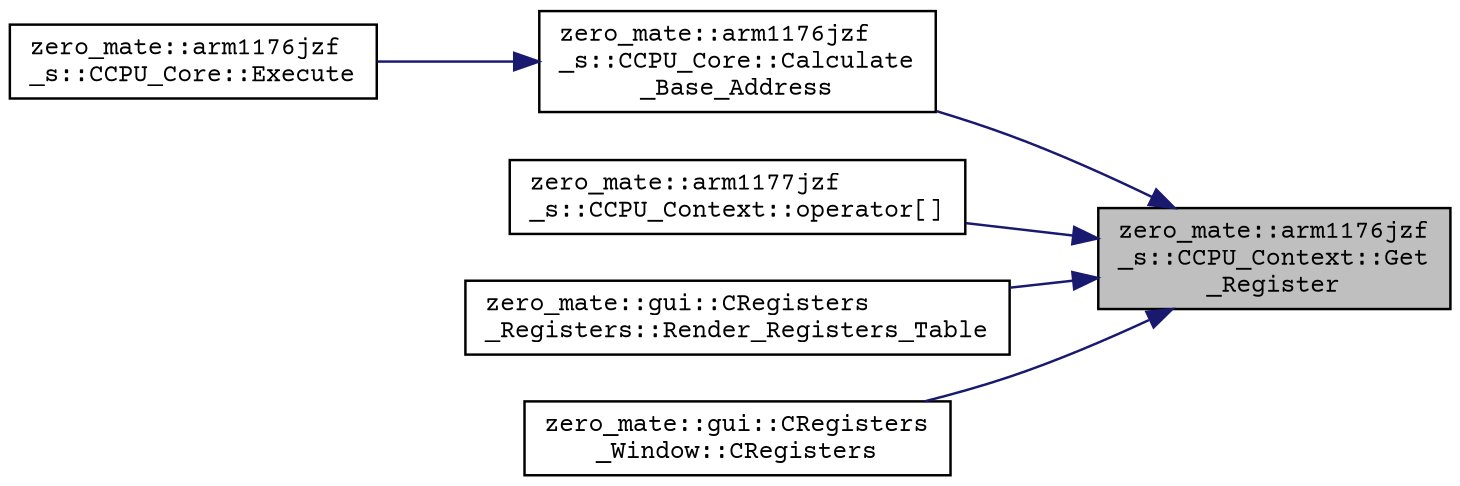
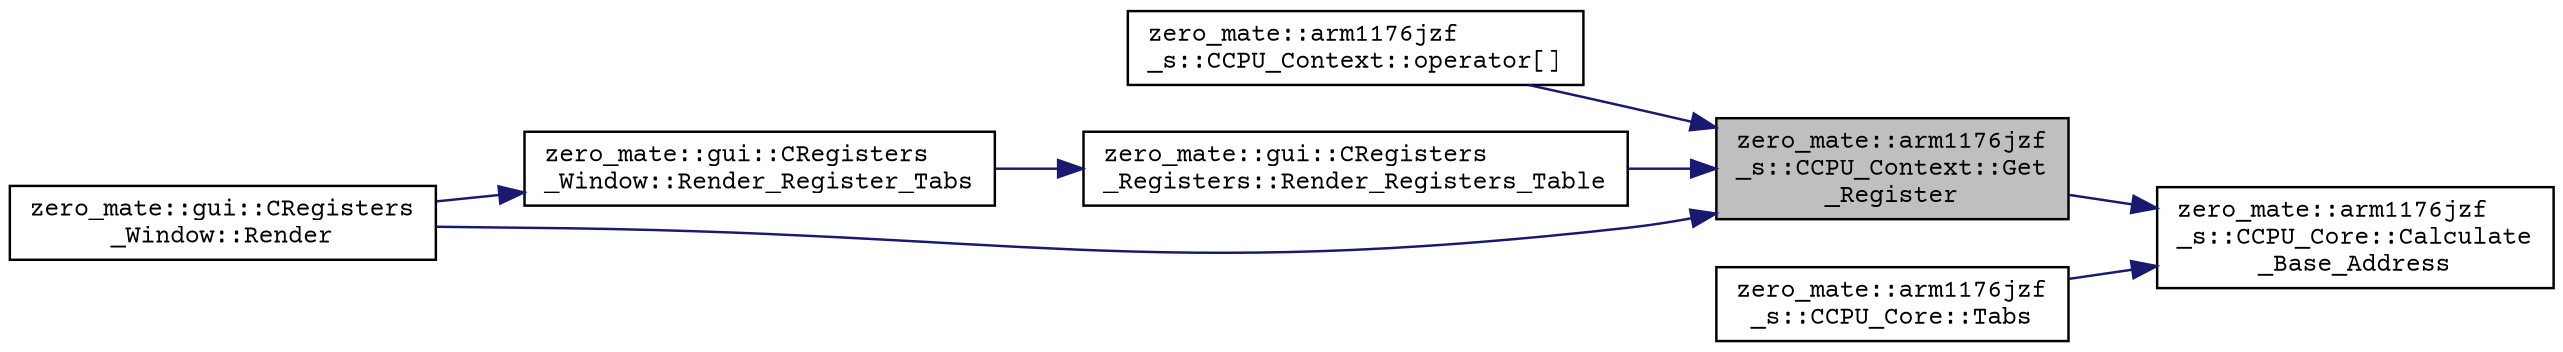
node "zero_mate::arm1176jzf _s::CCPU_Core::Execute": label "zero_mate::arm1176jzf _s::CCPU_Core::Execute" -> "zero_mate::arm1176jzf _s::CCPU_Core::Tabs"
edge "zero_mate::arm1176jzf _s::CCPU_Core::Calculate _Base_Address" -> "zero_mate::arm1176jzf _s::CCPU_Context::Get _Register": reversed
node "zero_mate::gui::CRegisters _Window::Render_Register_Tabs": added
node "zero_mate::arm1177jzf _s::CCPU_Context::operator[]": label "zero_mate::arm1177jzf _s::CCPU_Context::operator[]" -> "zero_mate::arm1176jzf _s::CCPU_Context::operator[]"
node "zero_mate::gui::CRegisters _Window::CRegisters": label "zero_mate::gui::CRegisters _Window::CRegisters" -> "zero_mate::gui::CRegisters _Window::Render"
